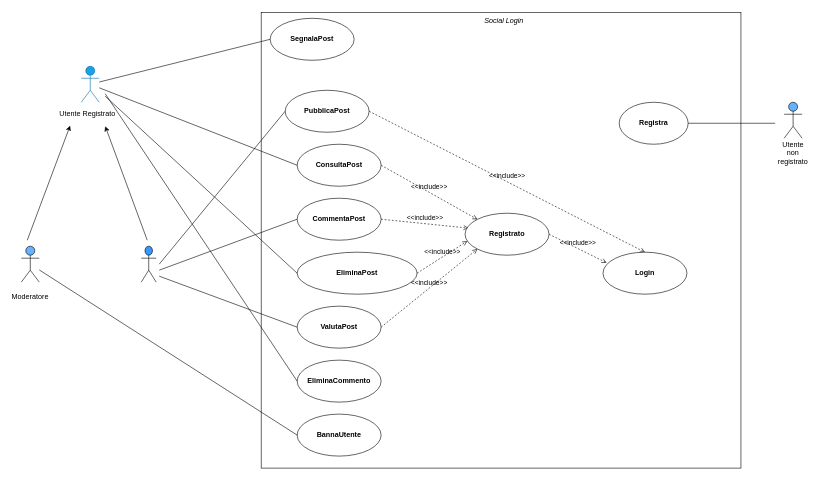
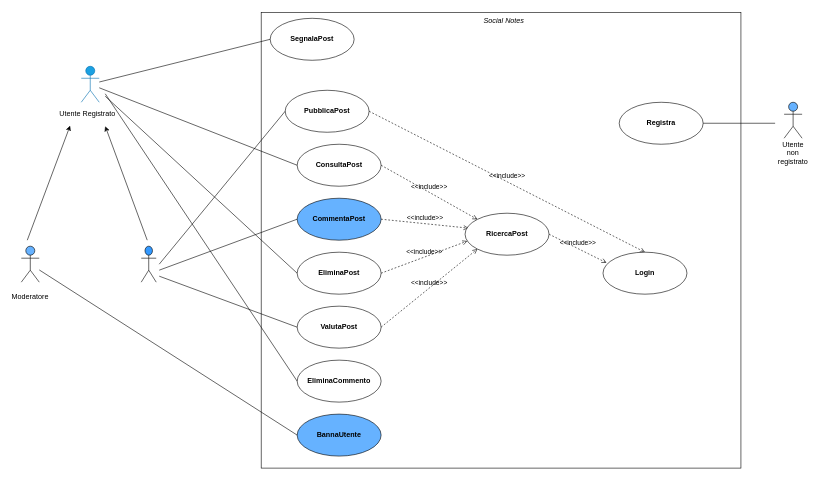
node "Social Login": label "Social Login" -> "Social Notes"
node "Registra": size 69x42 -> 84x42
node "CommentaPost": fillcolor #ffffff -> #66b2ff
node "Registrato": label "Registrato" -> "RicercaPost"
node "EliminaPost": size 120x42 -> 84x42
node "BannaUtente": fillcolor #ffffff -> #66b2ff
